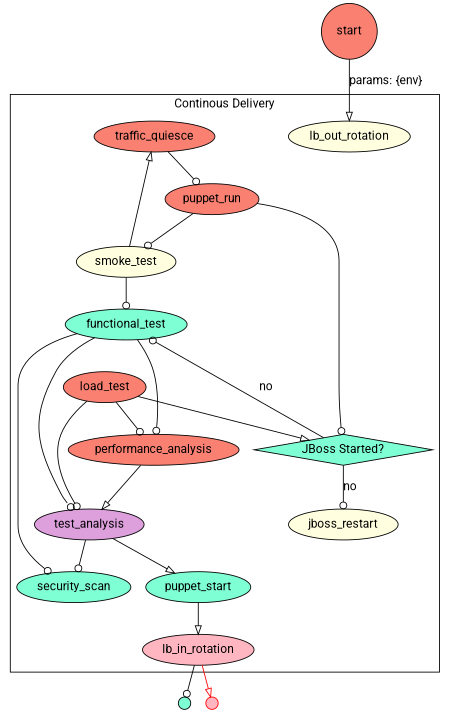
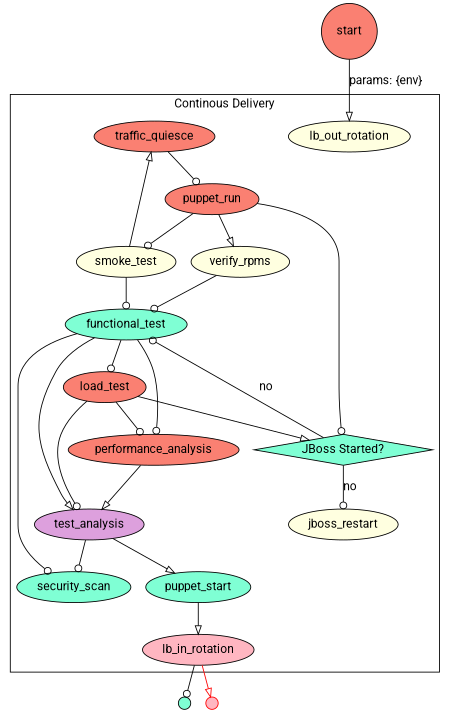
node "verify_rpms": added
edge "functional_test" -> "load_test": added
edge "functional_test" -> "test_analysis": arrowhead odot -> onormal
